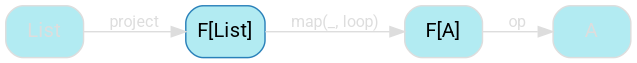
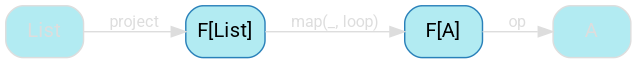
node "F[A]": color #dddddd -> #2980b9
